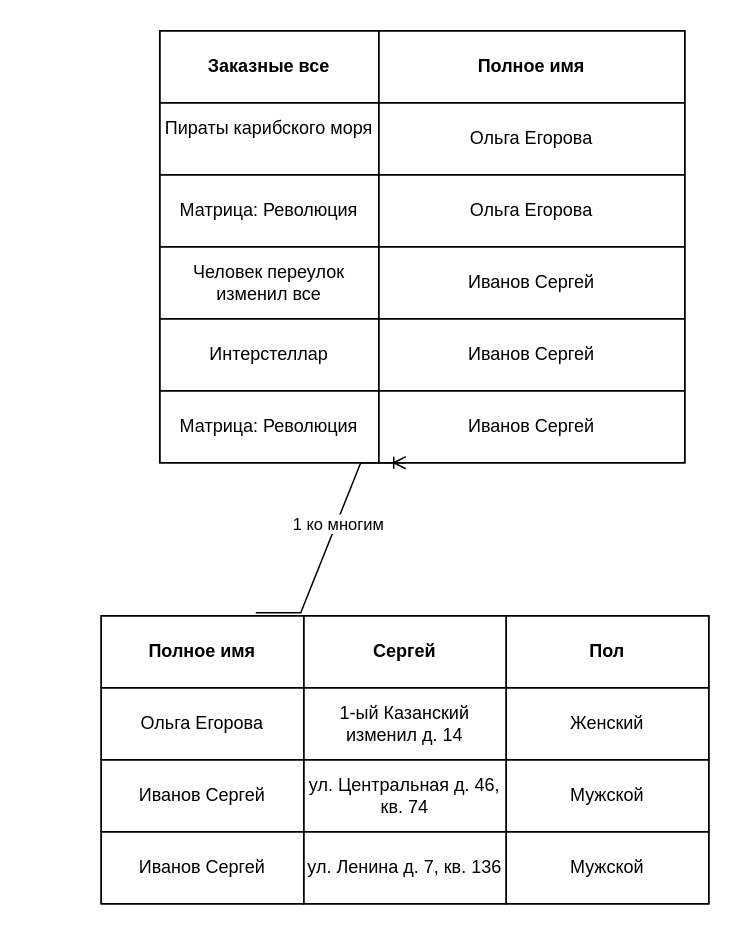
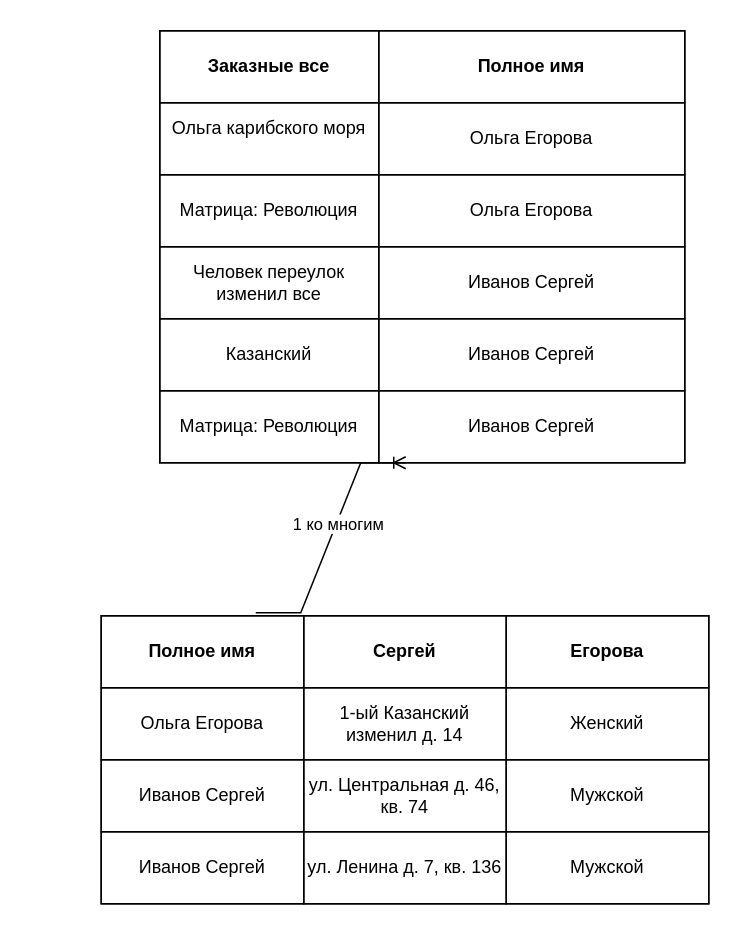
node "Пираты карибского моря": label "Пираты карибского моря" -> "Ольга карибского моря"
node "Интерстеллар": label "Интерстеллар" -> "Казанский"
node "Пол": label "Пол" -> "Егорова"
